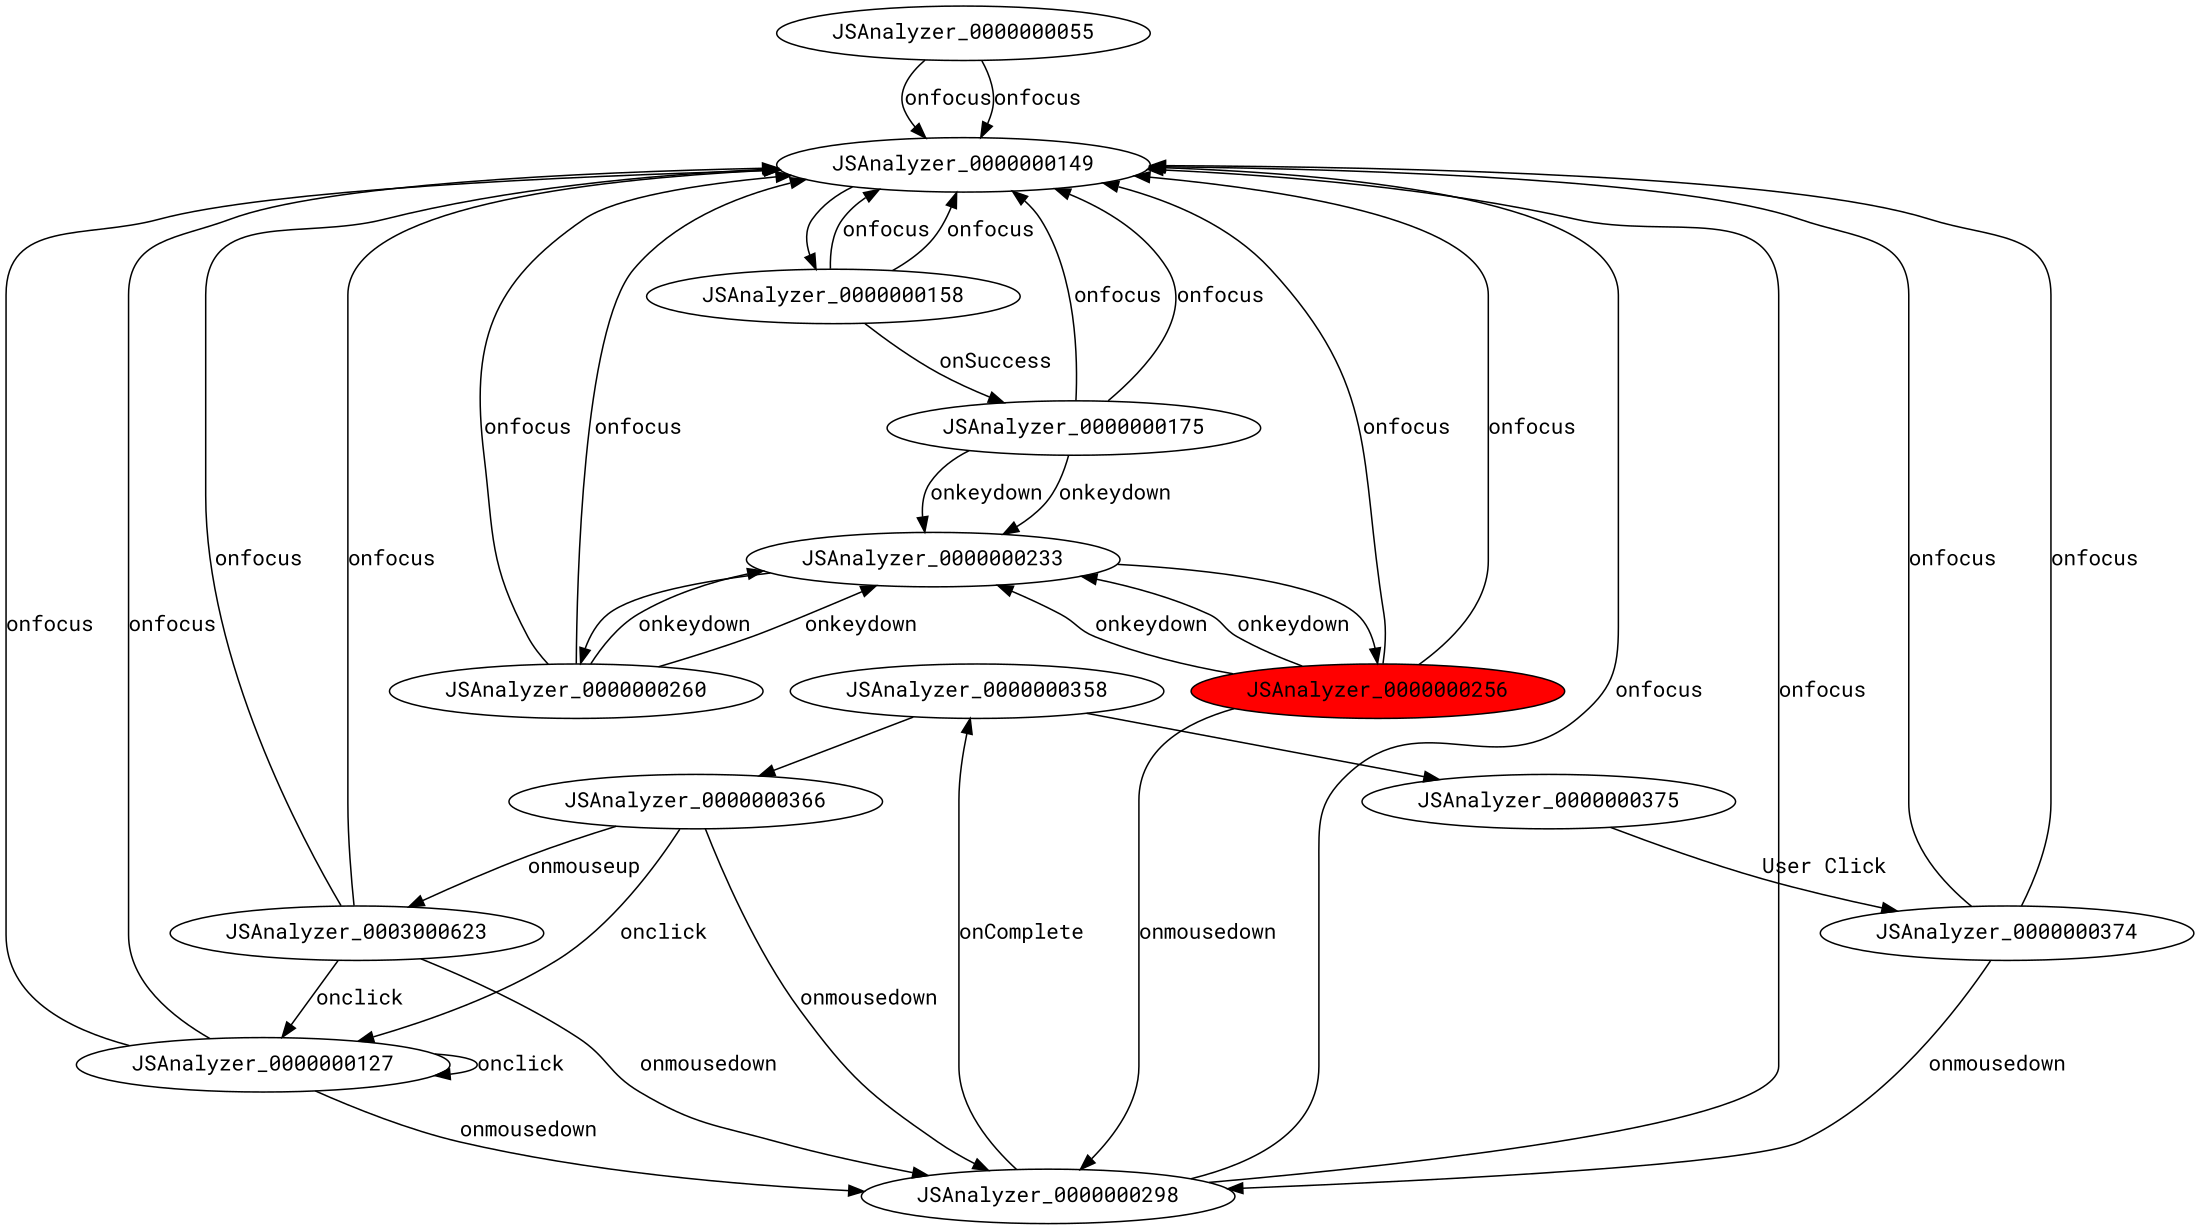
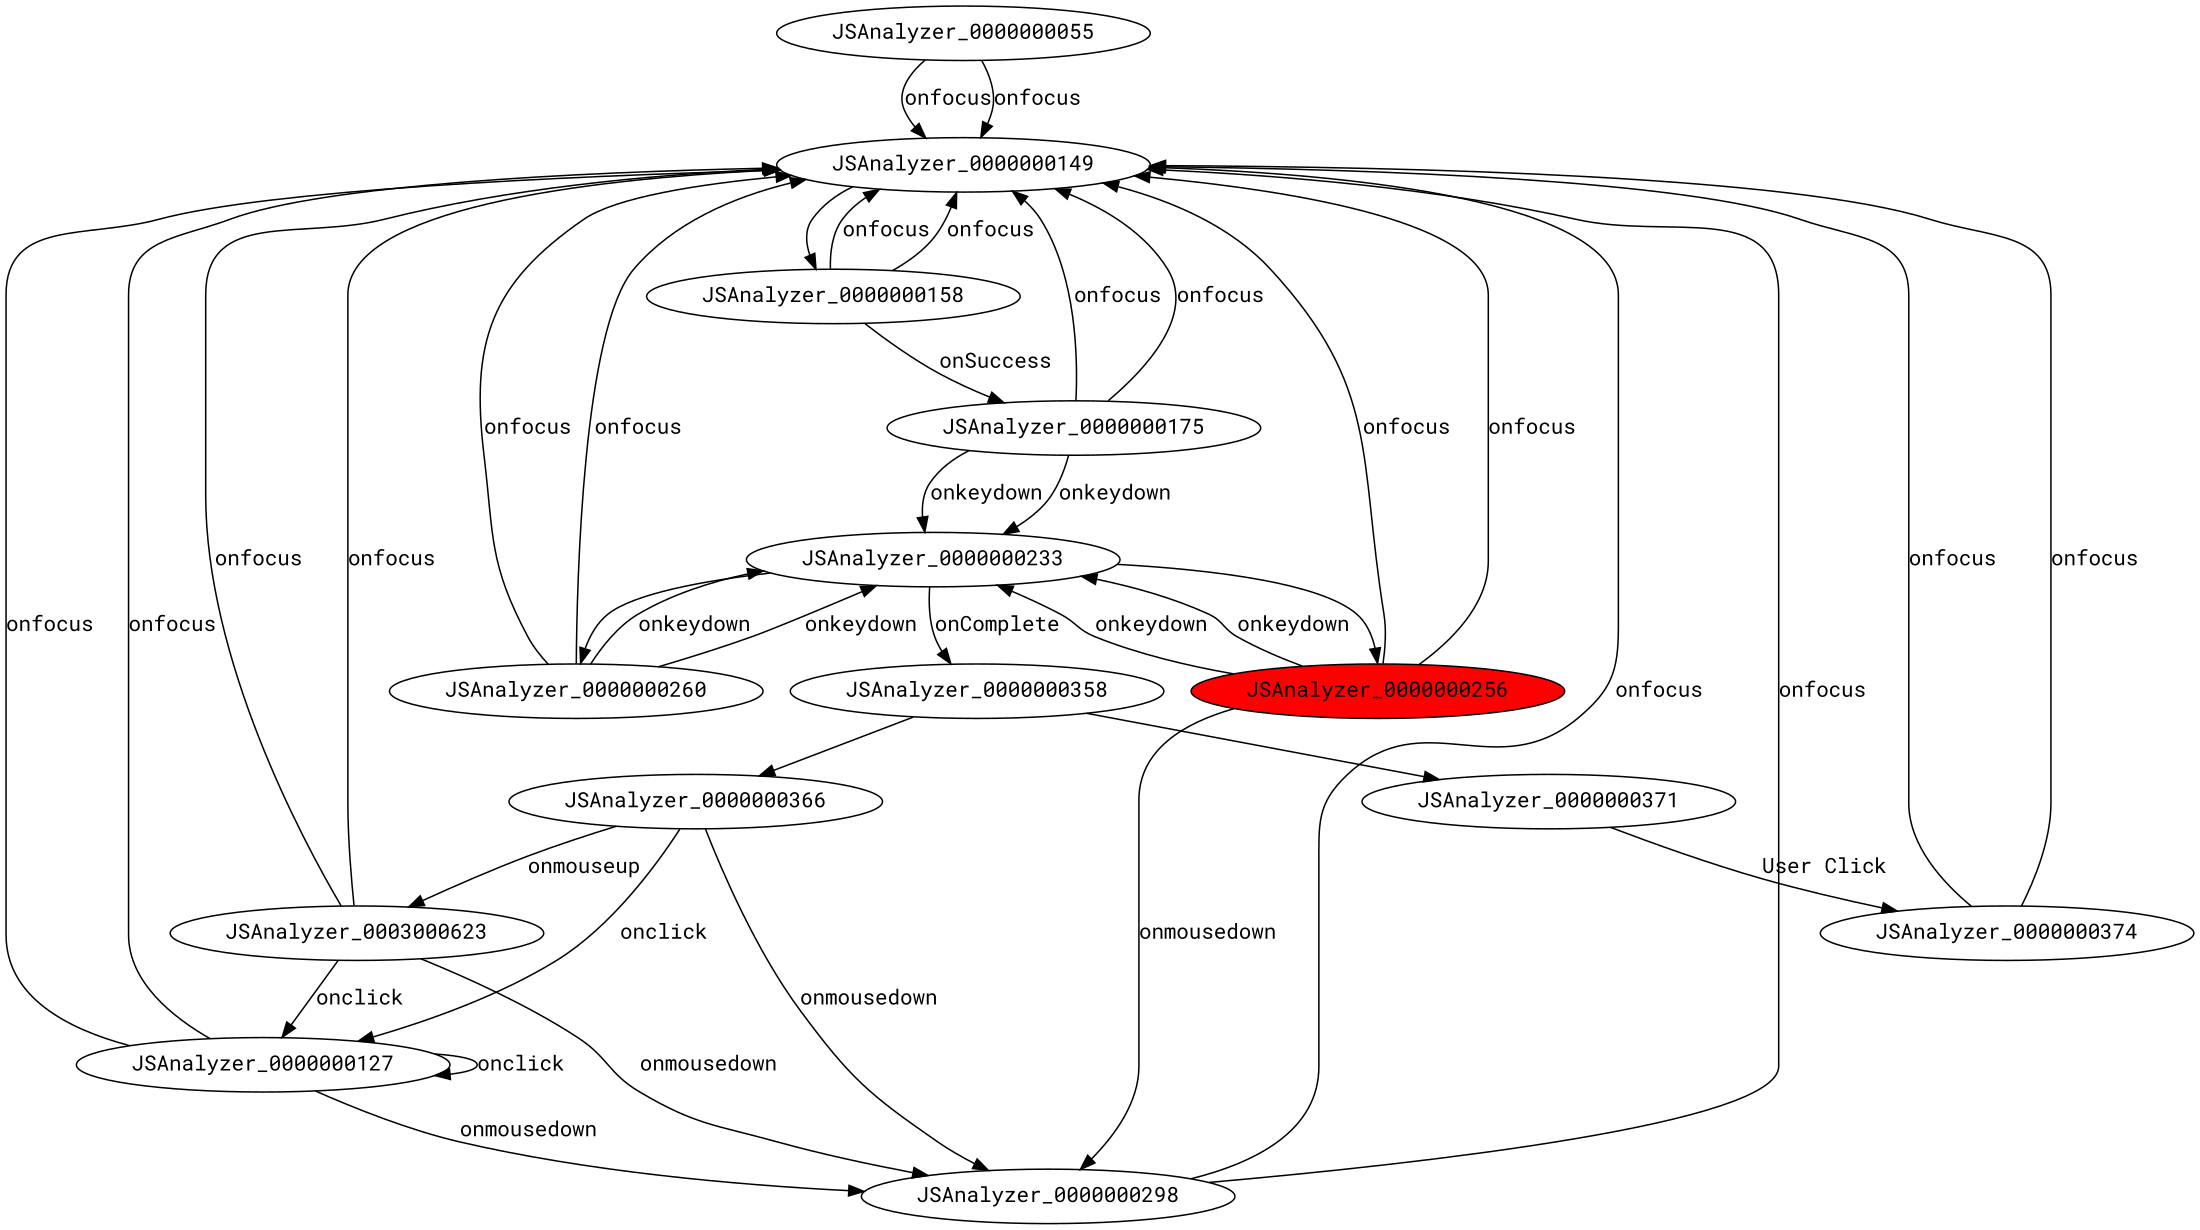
node "JSAnalyzer_0000000375": label "JSAnalyzer_0000000375" -> "JSAnalyzer_0000000371"
edge "JSAnalyzer_0000000298" -> "JSAnalyzer_0000000358": now "JSAnalyzer_0000000233" -> "JSAnalyzer_0000000358"
edge "JSAnalyzer_0000000374" -> "JSAnalyzer_0000000298": removed, label "onmousedown"
